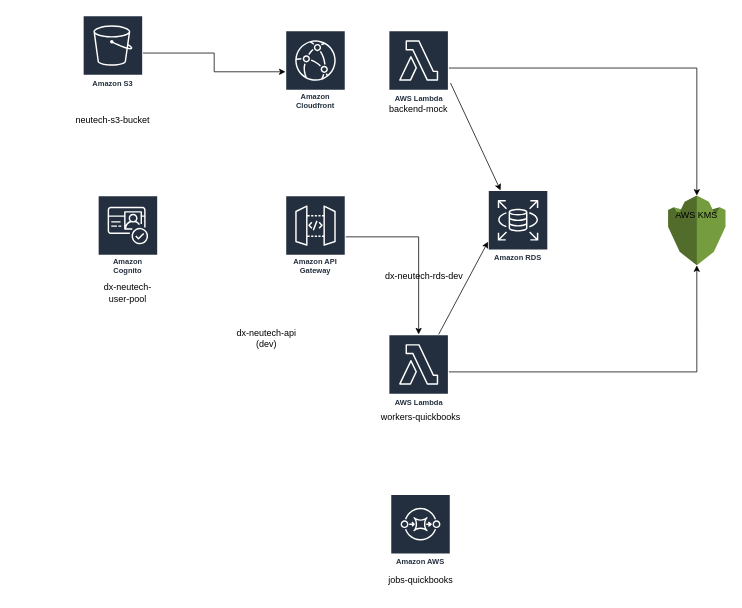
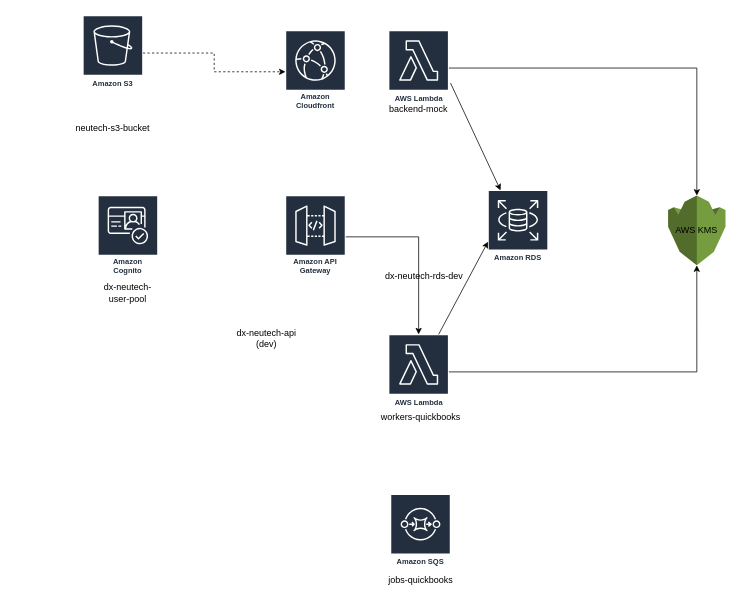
edge "Amazon S3" -> "Amazon Cloudfront": style solid -> dashed
node "neutech-s3-bucket": moved (113, 120) -> (113, 128)
node "AWS KMS": moved (697, 215) -> (697, 230)
node "Amazon AWS": label "Amazon AWS" -> "Amazon SQS"
